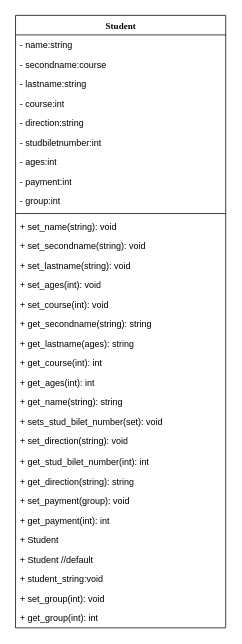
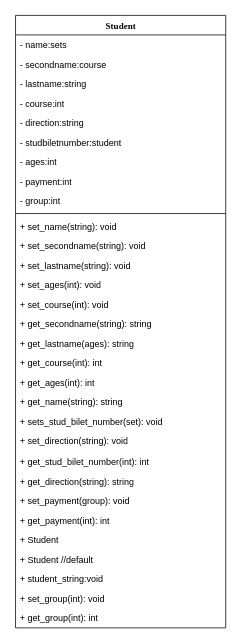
node "- name:string": label "- name:string" -> "- name:sets"
node "- studbiletnumber:int": label "- studbiletnumber:int" -> "- studbiletnumber:student"
